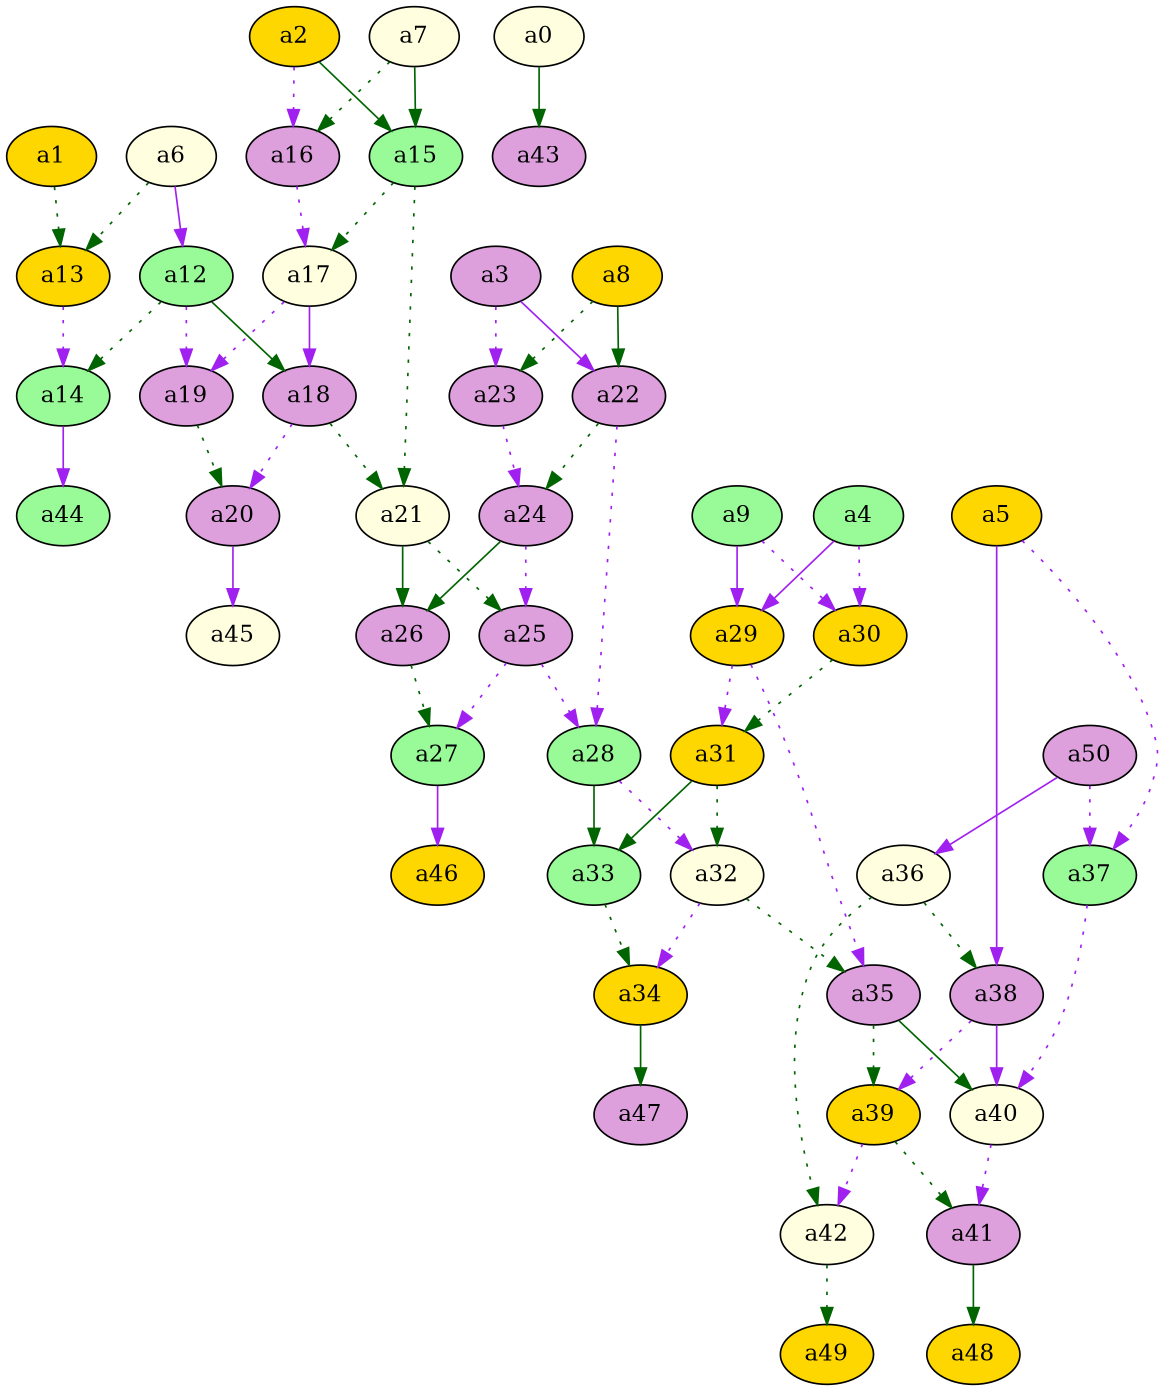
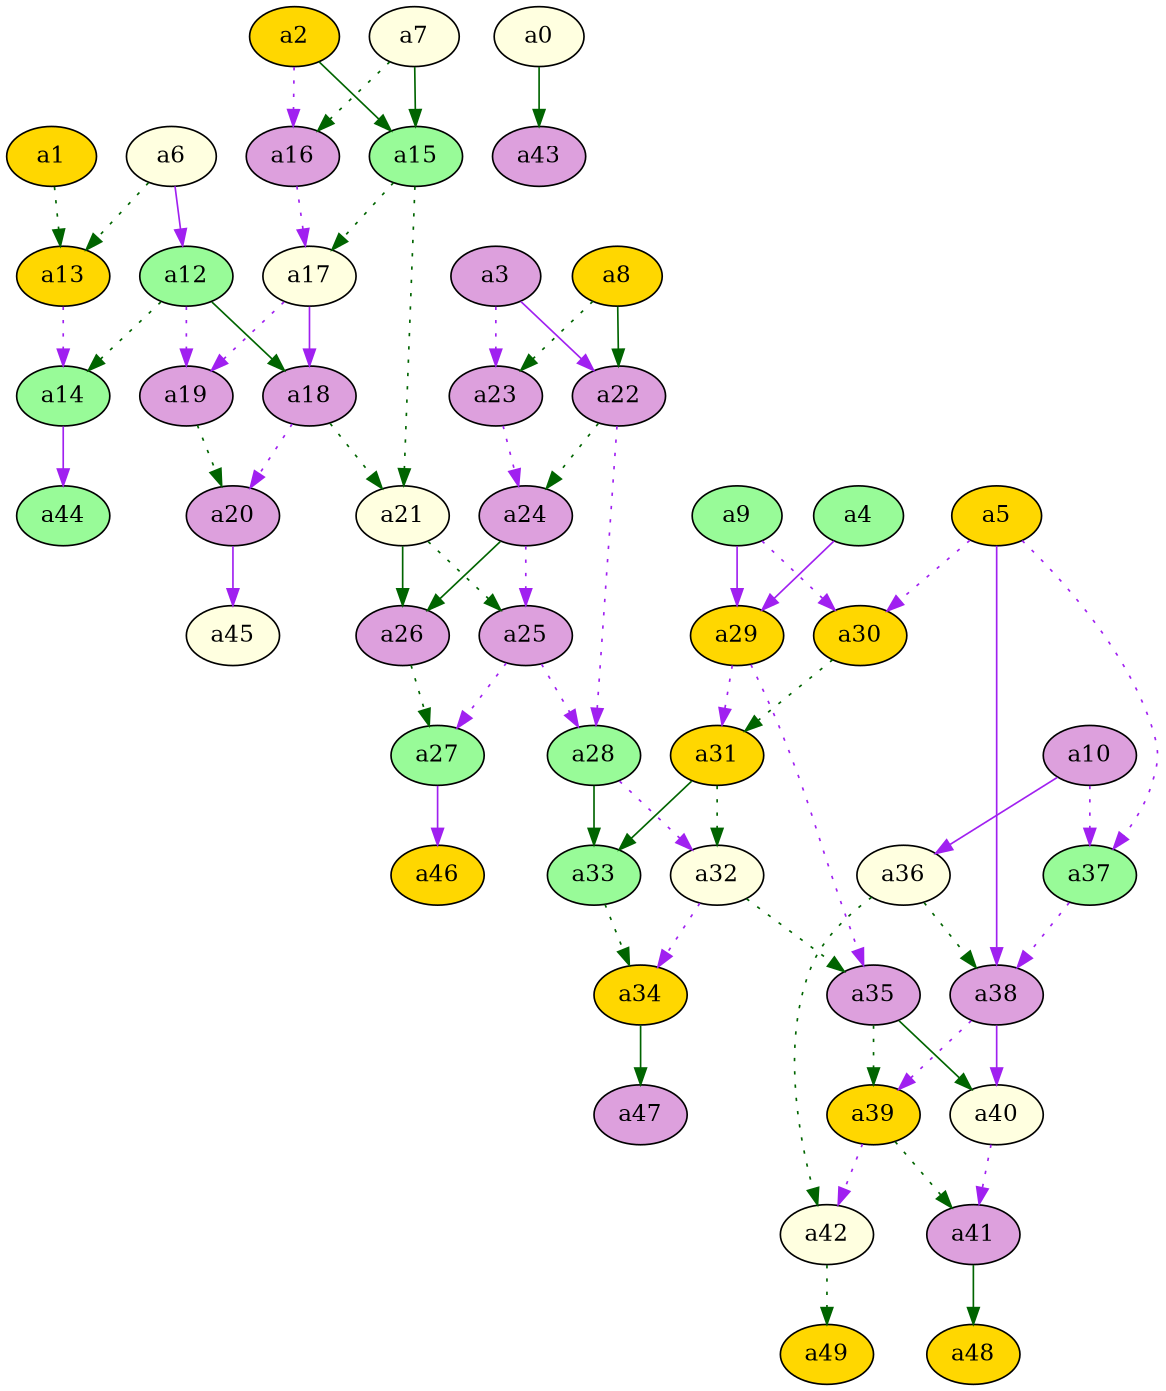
edge "a4" -> "a30": now "a5" -> "a30"
node "a50": label "a50" -> "a10"
edge "a37" -> "a40": now "a37" -> "a38"
